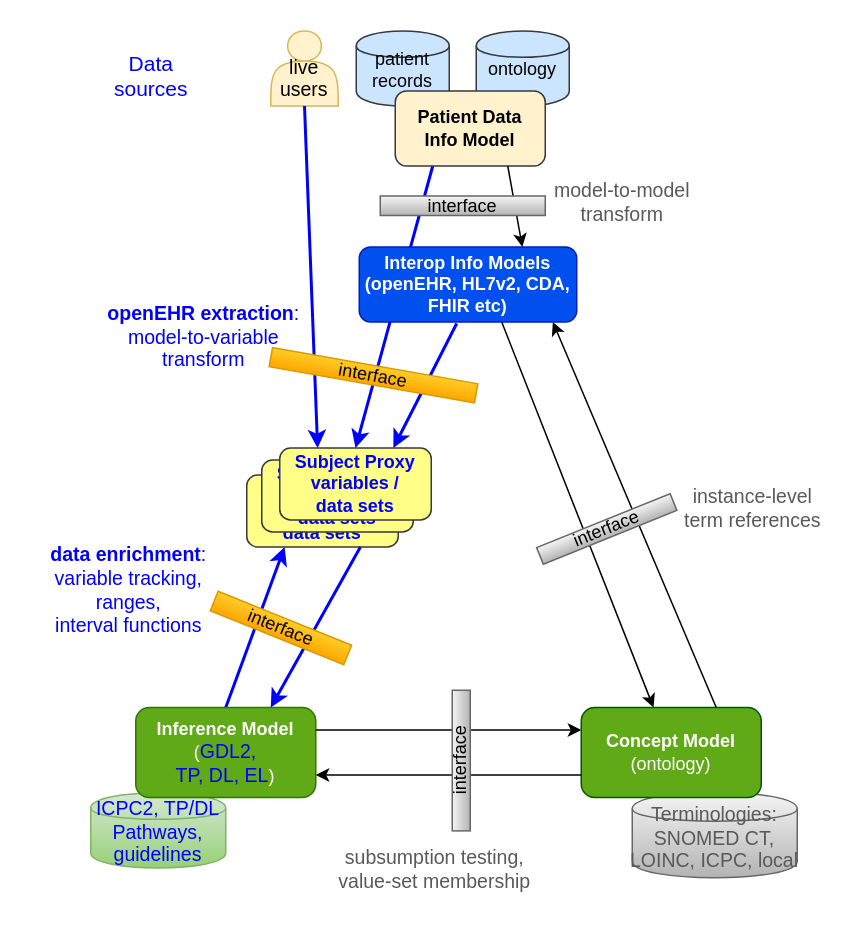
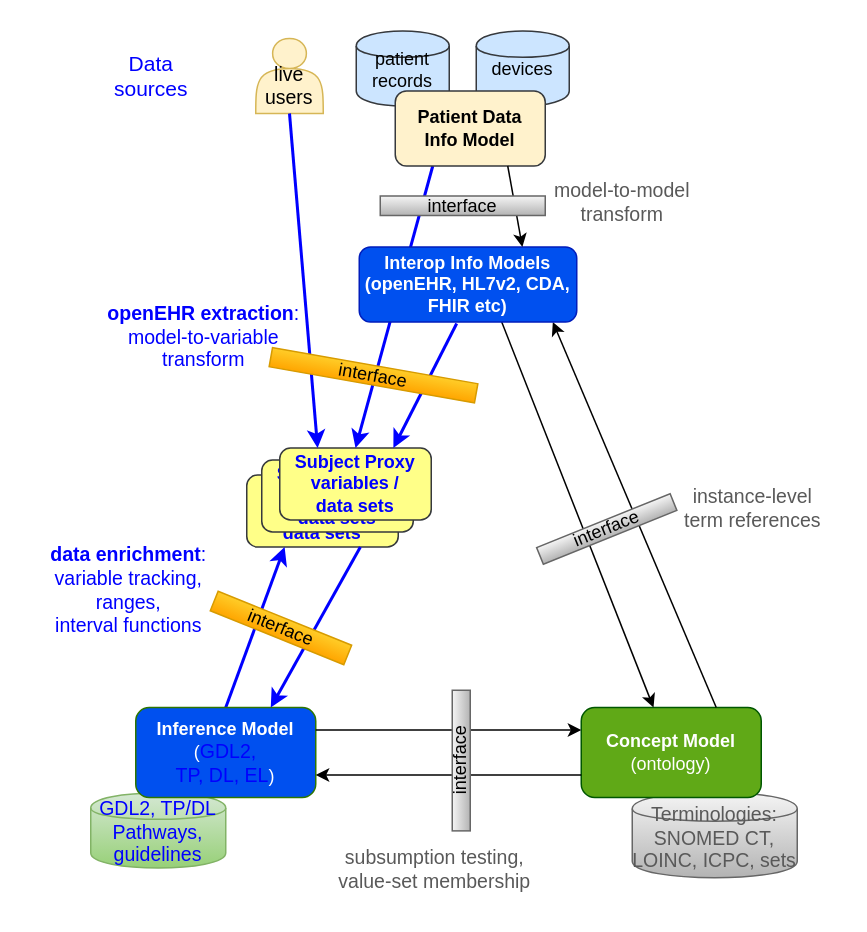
node "live users": moved (305, 68) -> (290, 76)
node "ontology": label "ontology" -> "devices"
node "Inference Model (GDL2,TP, DL, EL)": fillcolor #60a917 -> #0050ef
node "ICPC2, TP/DLPathways,guidelines": label "ICPC2, TP/DLPathways,guidelines" -> "GDL2, TP/DLPathways,guidelines"
node "Terminologies:SNOMED CT,LOINC, ICPC, local": label "Terminologies:SNOMED CT,LOINC, ICPC, local" -> "Terminologies:SNOMED CT,LOINC, ICPC, sets"
